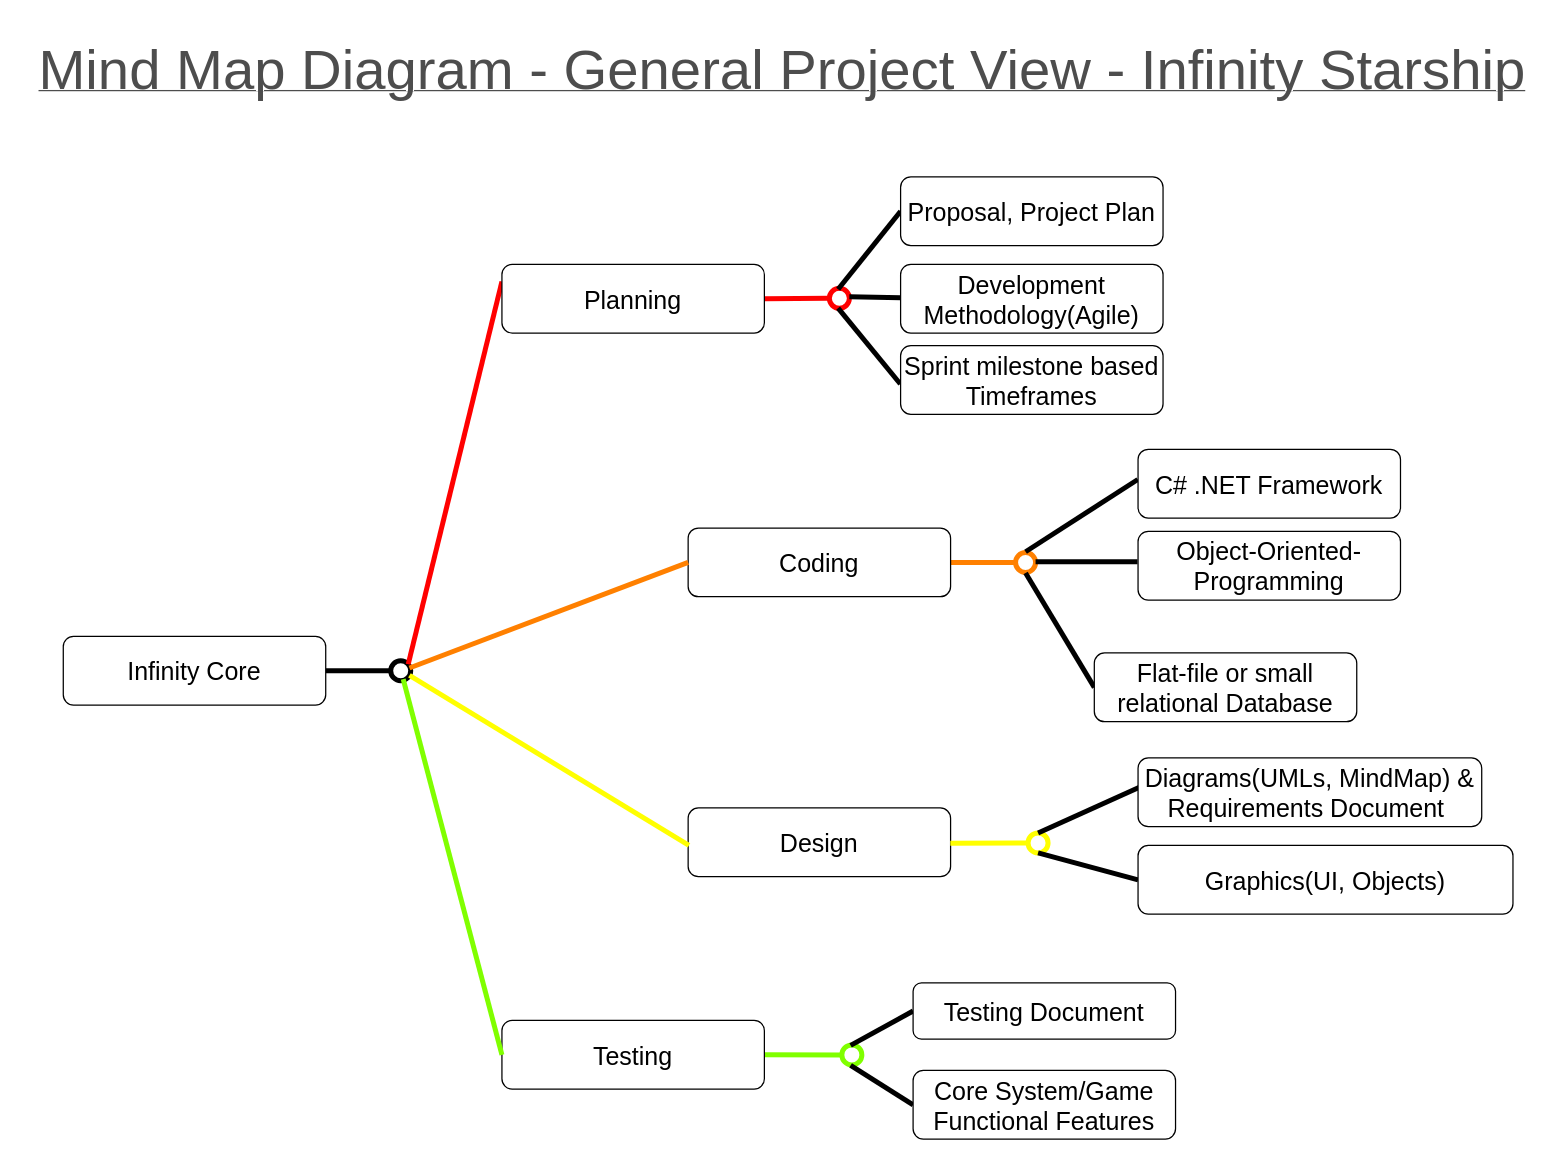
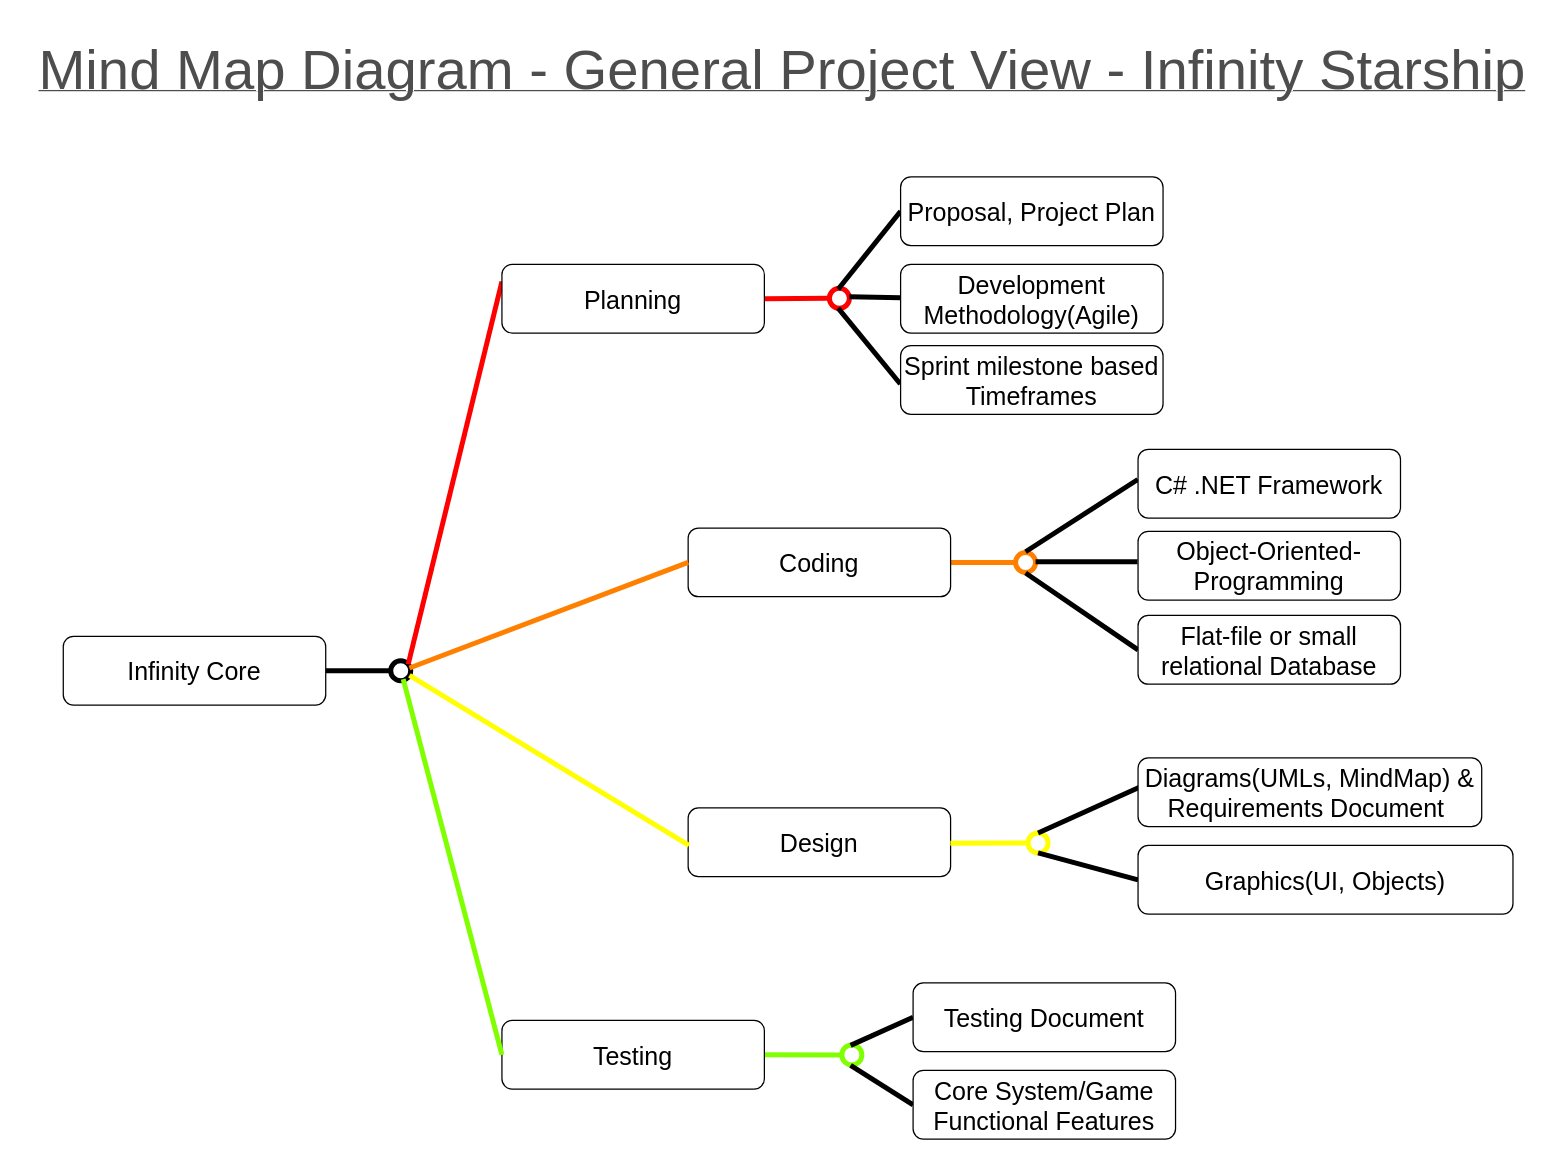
node "Flat-file or small relational Database": moved (1226, 688) -> (1269, 650)
node "Testing Document": size 263x56 -> 263x69
